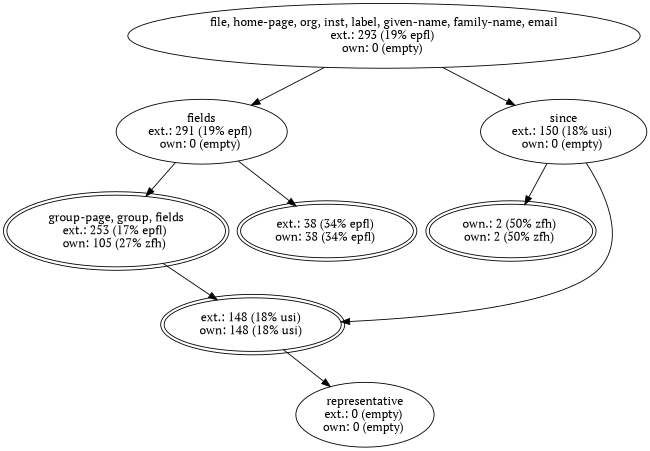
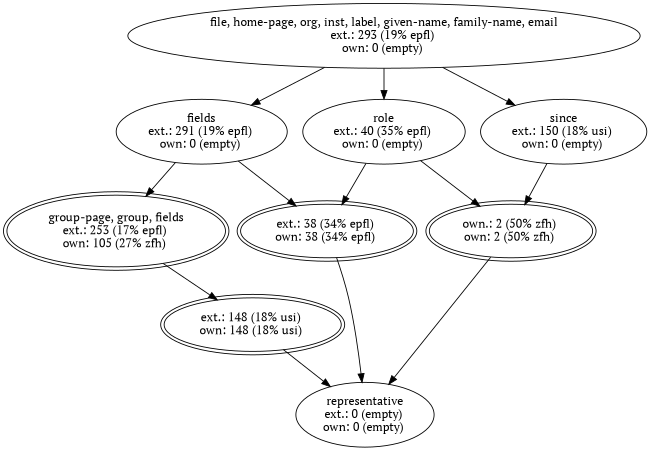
node "role ext.: 40 (35% epfl) own: 0 (empty)": added
edge "since ext.: 150 (18% usi) own: 0 (empty)" -> "ext.: 148 (18% usi) own: 148 (18% usi)": removed
edge "ext.: 38 (34% epfl) own: 38 (34% epfl)" -> "representative ext.: 0 (empty) own: 0 (empty)": added
edge "own.: 2 (50% zfh) own: 2 (50% zfh)" -> "representative ext.: 0 (empty) own: 0 (empty)": added
